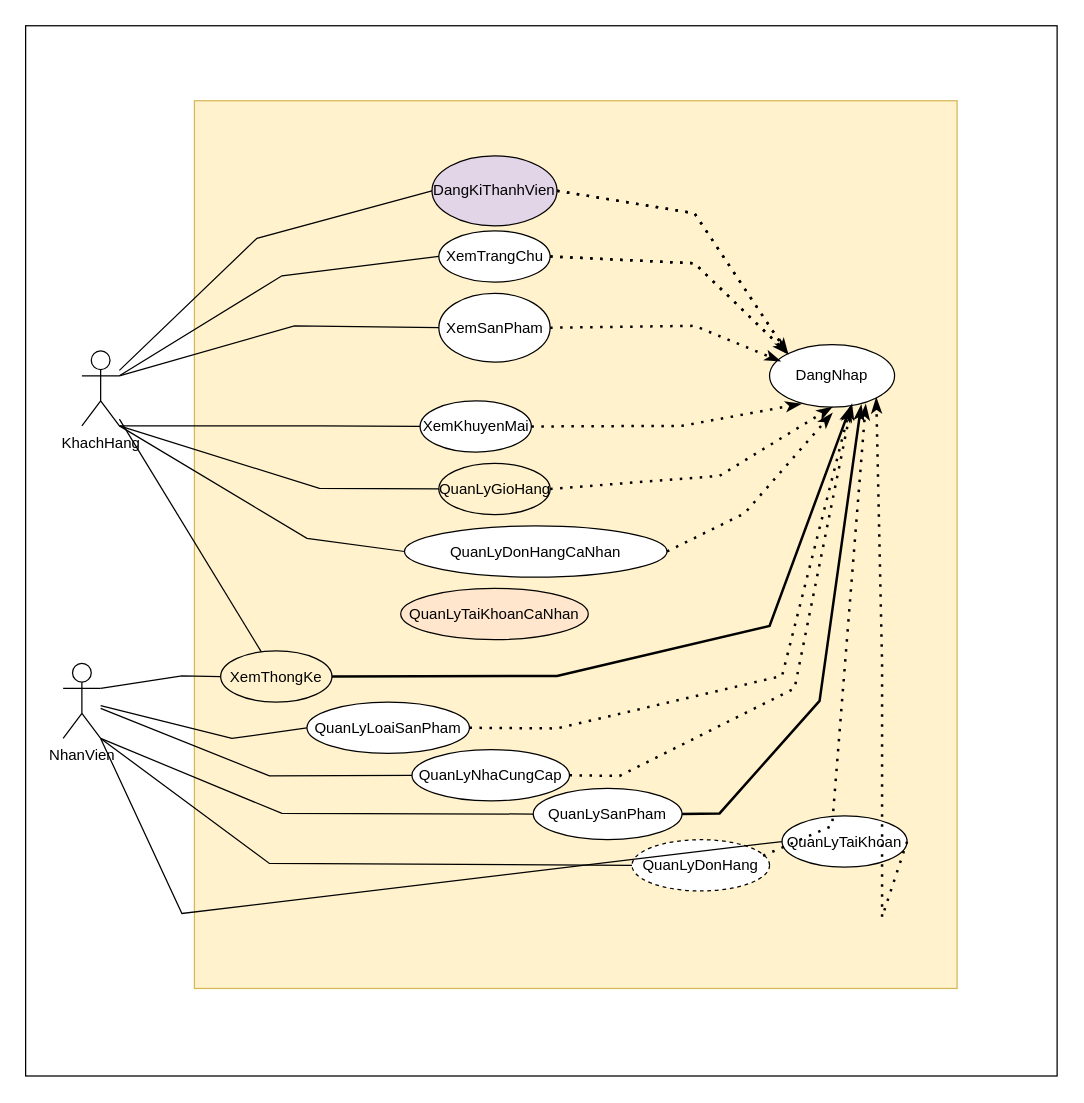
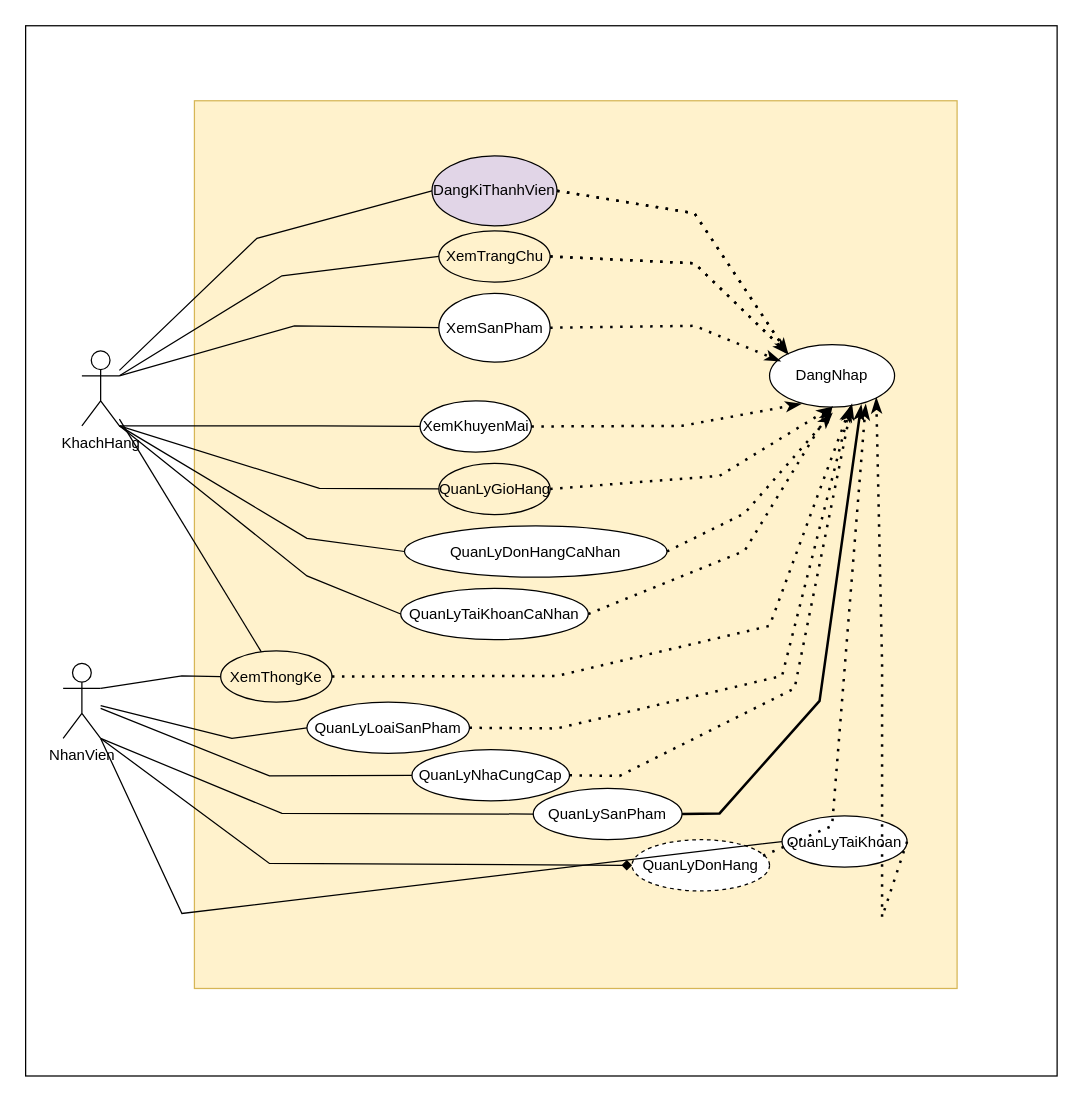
node "XemTrangChu": fillcolor #ffffff -> #fff2cc
edge "KhachHang" -- "QuanLyTaiKhoanCaNhan": added
edge "QuanLyTaiKhoanCaNhan" -> "DangNhap": added
node "QuanLyTaiKhoanCaNhan": fillcolor #ffe6cc -> #ffffff
edge "XemThongKe" -> "DangNhap": style solid -> dashed
edge "NhanVien" -- "QuanLyDonHang": arrowhead none -> diamond
